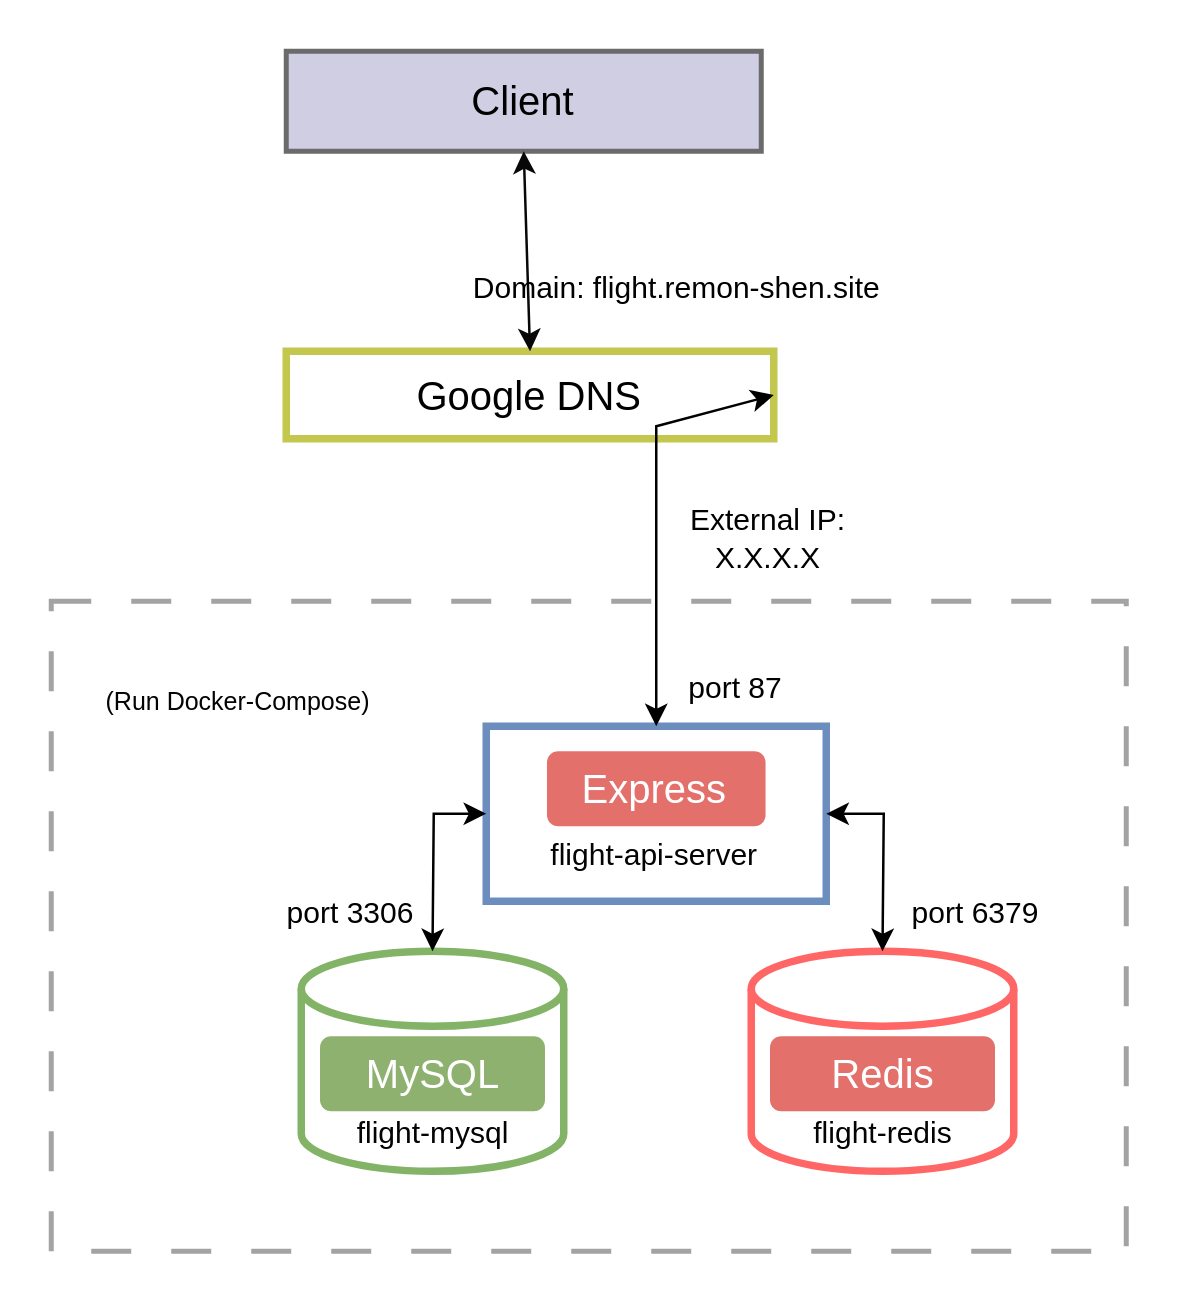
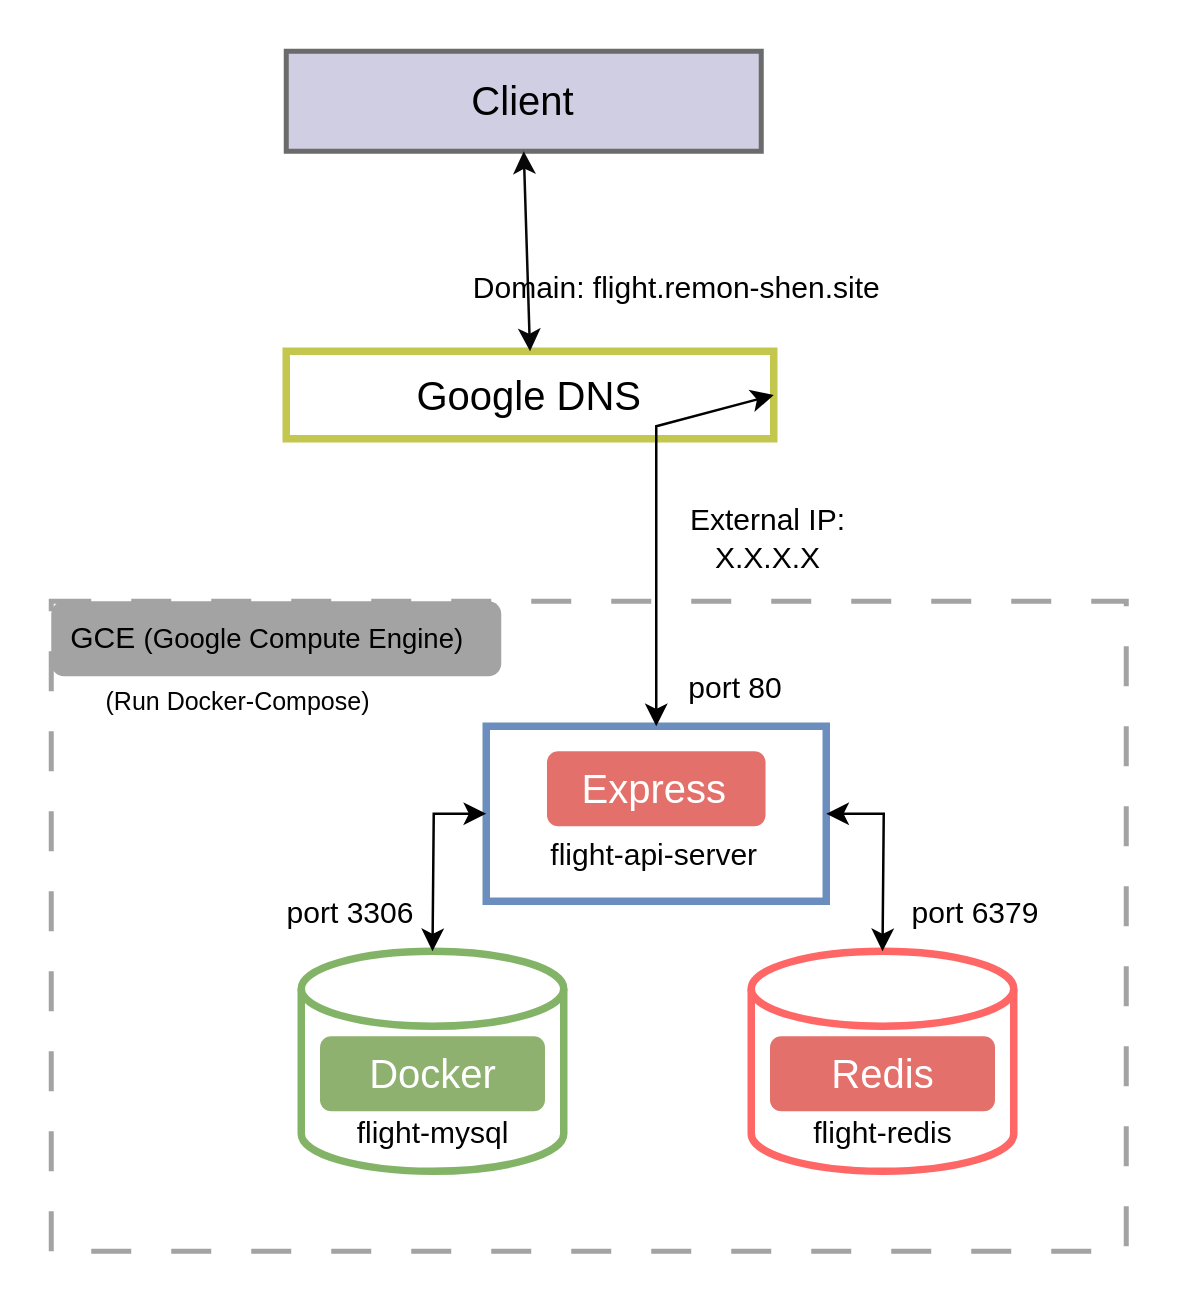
node "GCE (Google Compute Engine)": added
node "port 87": label "port 87" -> "port 80"
node "MySQL": label "MySQL" -> "Docker"
